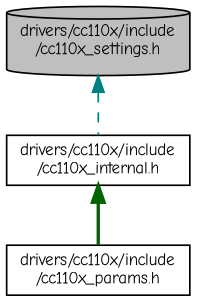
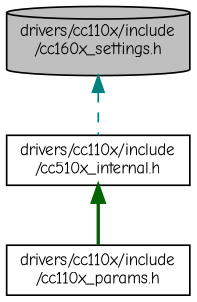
node "drivers/cc110x/include /cc110x_settings.h": label "drivers/cc110x/include /cc110x_settings.h" -> "drivers/cc110x/include /cc160x_settings.h"
node "drivers/cc110x/include /cc110x_internal.h": label "drivers/cc110x/include /cc110x_internal.h" -> "drivers/cc110x/include /cc510x_internal.h"
